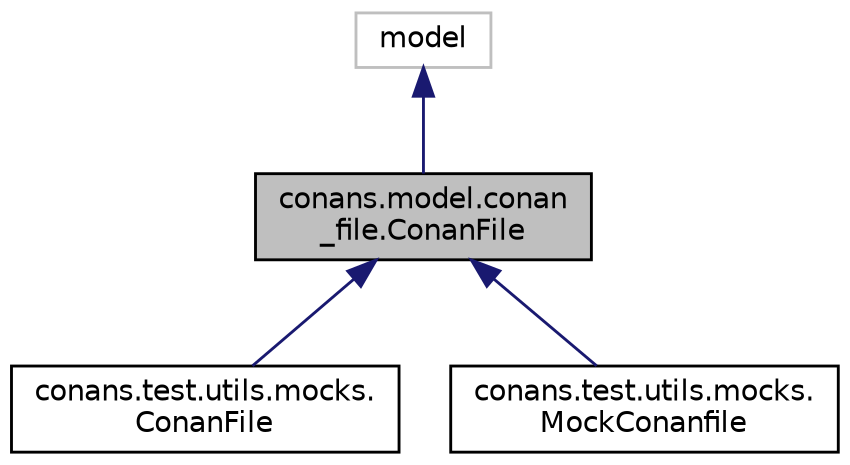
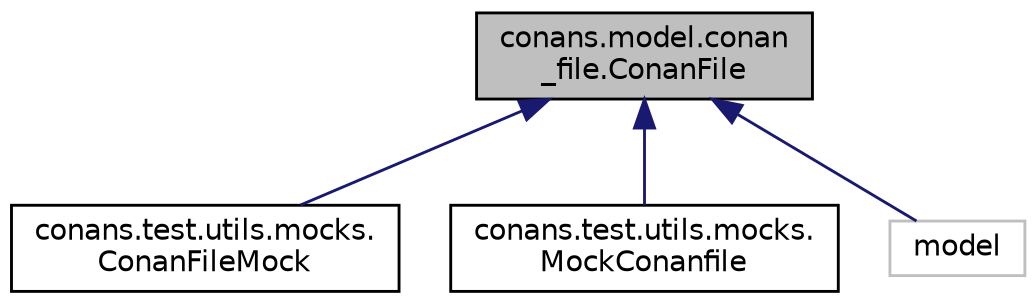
edge "conans.model.conan _file.ConanFile" -> "model": reversed
node "conans.test.utils.mocks. ConanFile": label "conans.test.utils.mocks. ConanFile" -> "conans.test.utils.mocks. ConanFileMock"
